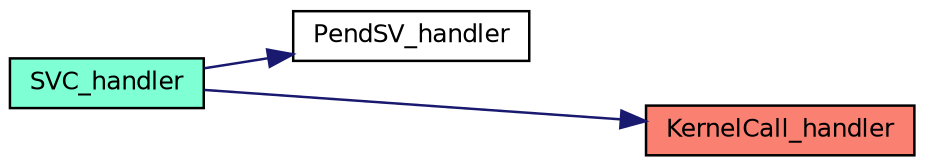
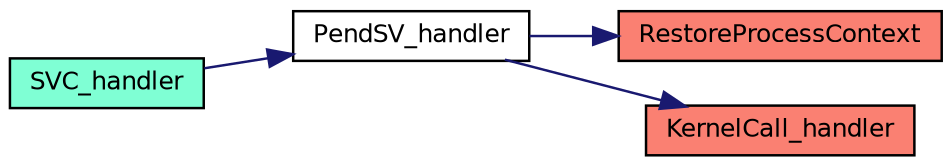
node "RestoreProcessContext": added
edge "SVC_handler" -> "KernelCall_handler": now "PendSV_handler" -> "KernelCall_handler"
